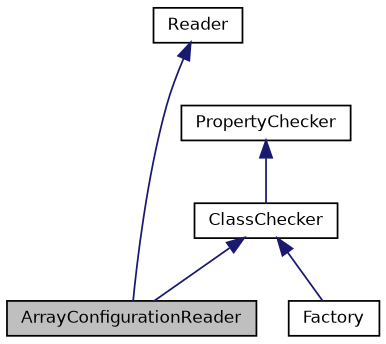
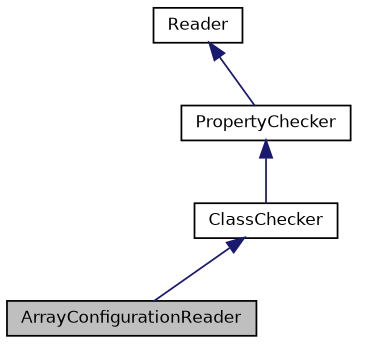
edge "ArrayConfigurationReader" -> "Reader": now "PropertyChecker" -> "Reader"
node "Factory": removed
